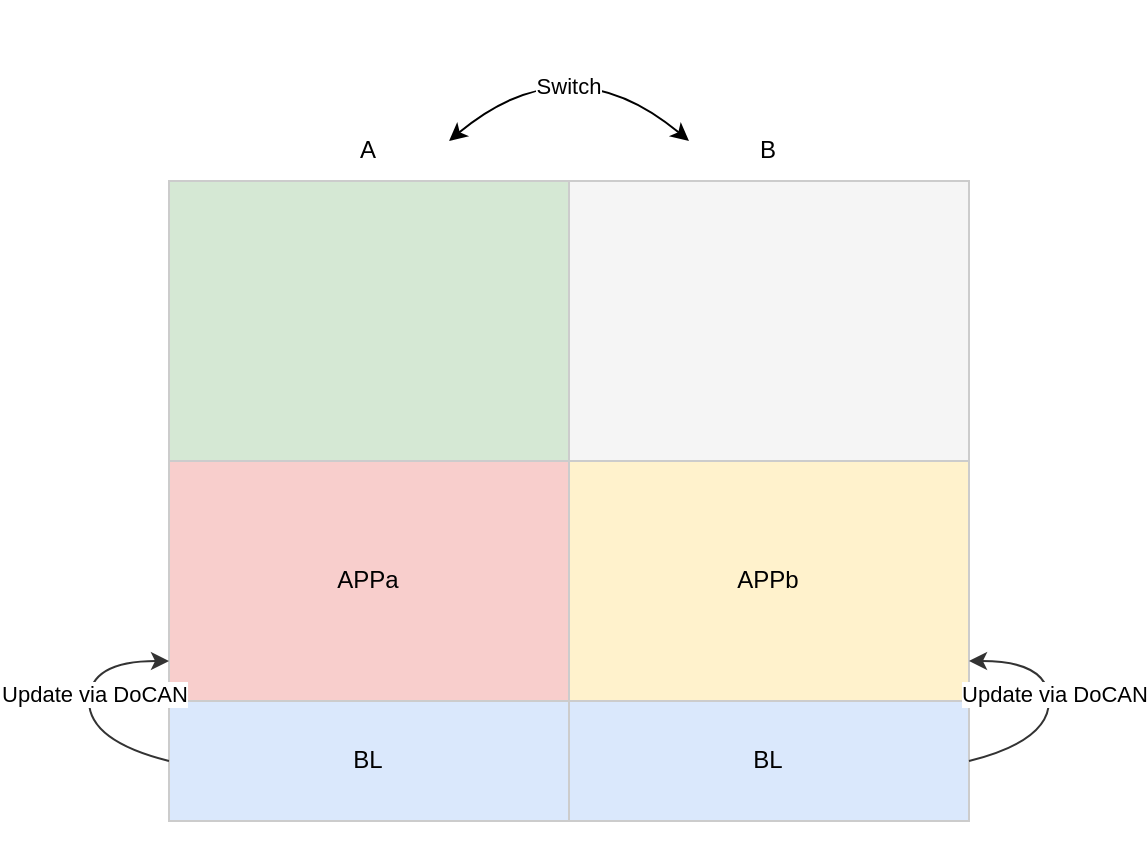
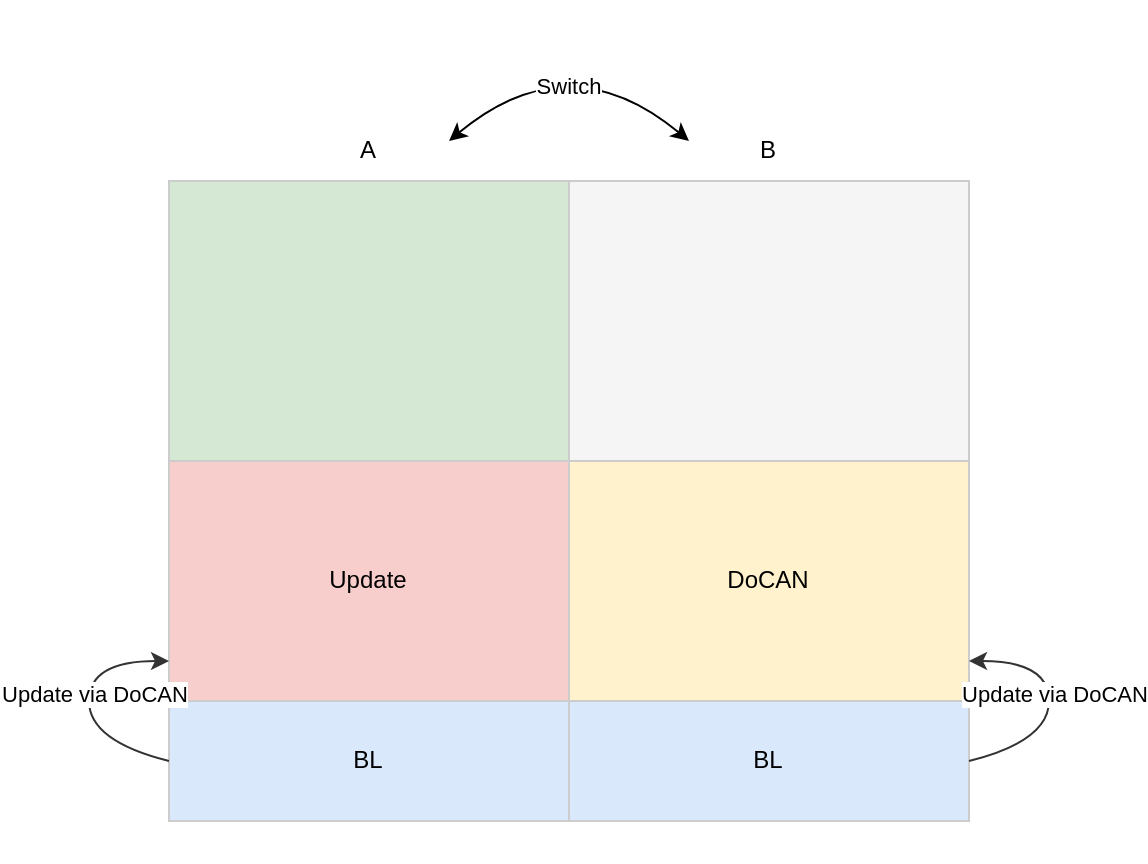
node "APPa": label "APPa" -> "Update"
node "APPb": label "APPb" -> "DoCAN"
